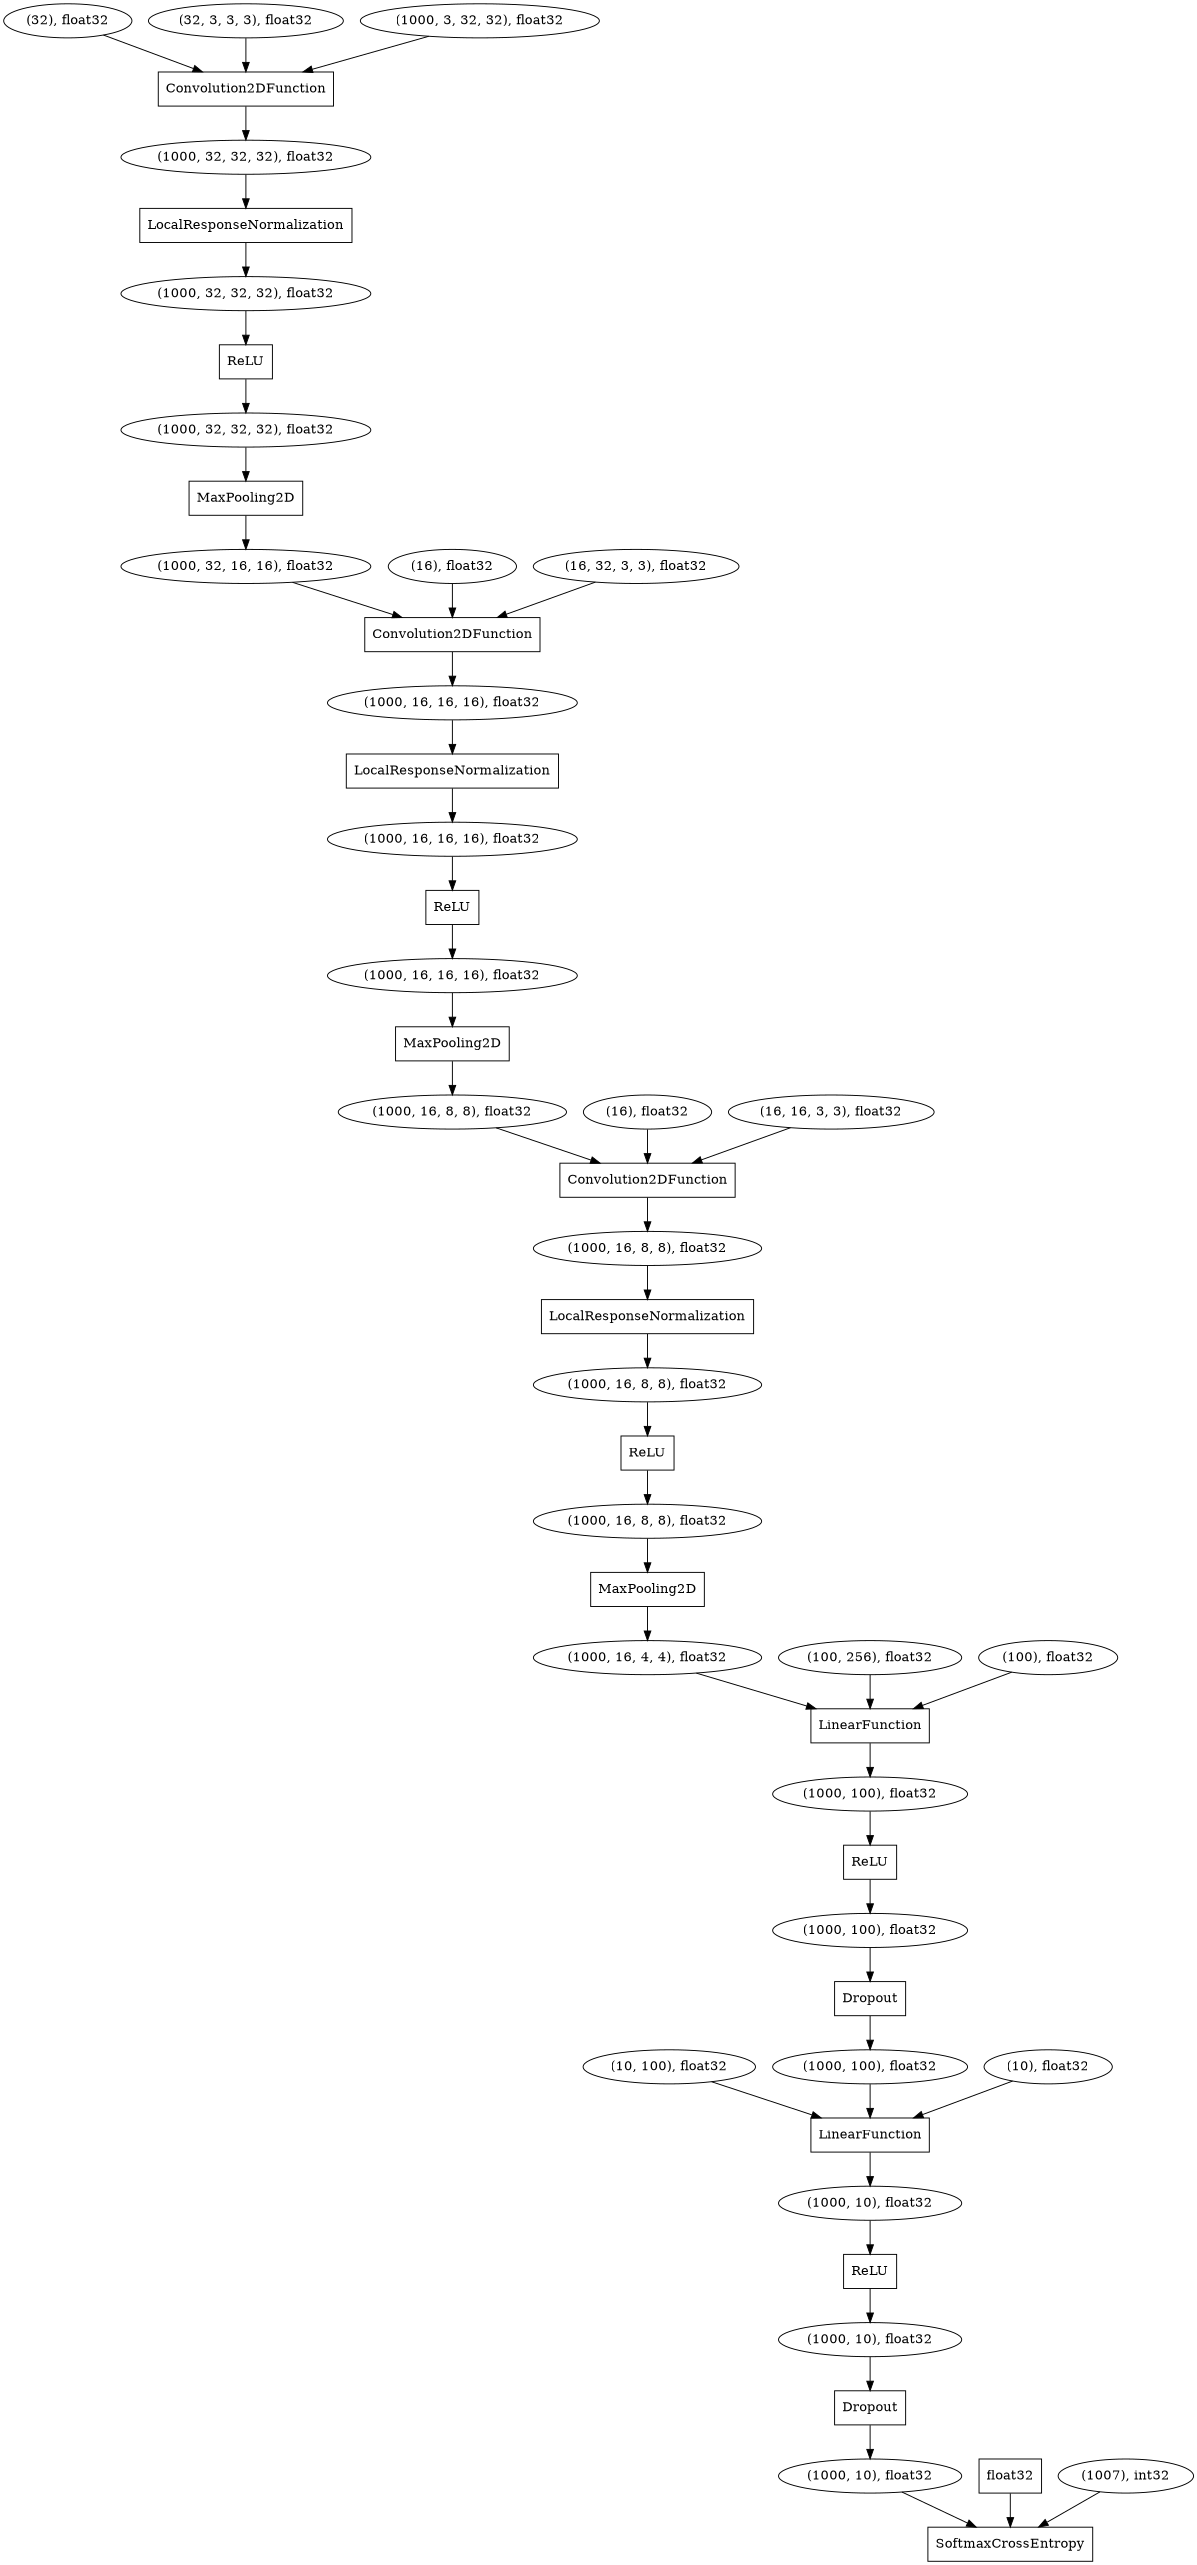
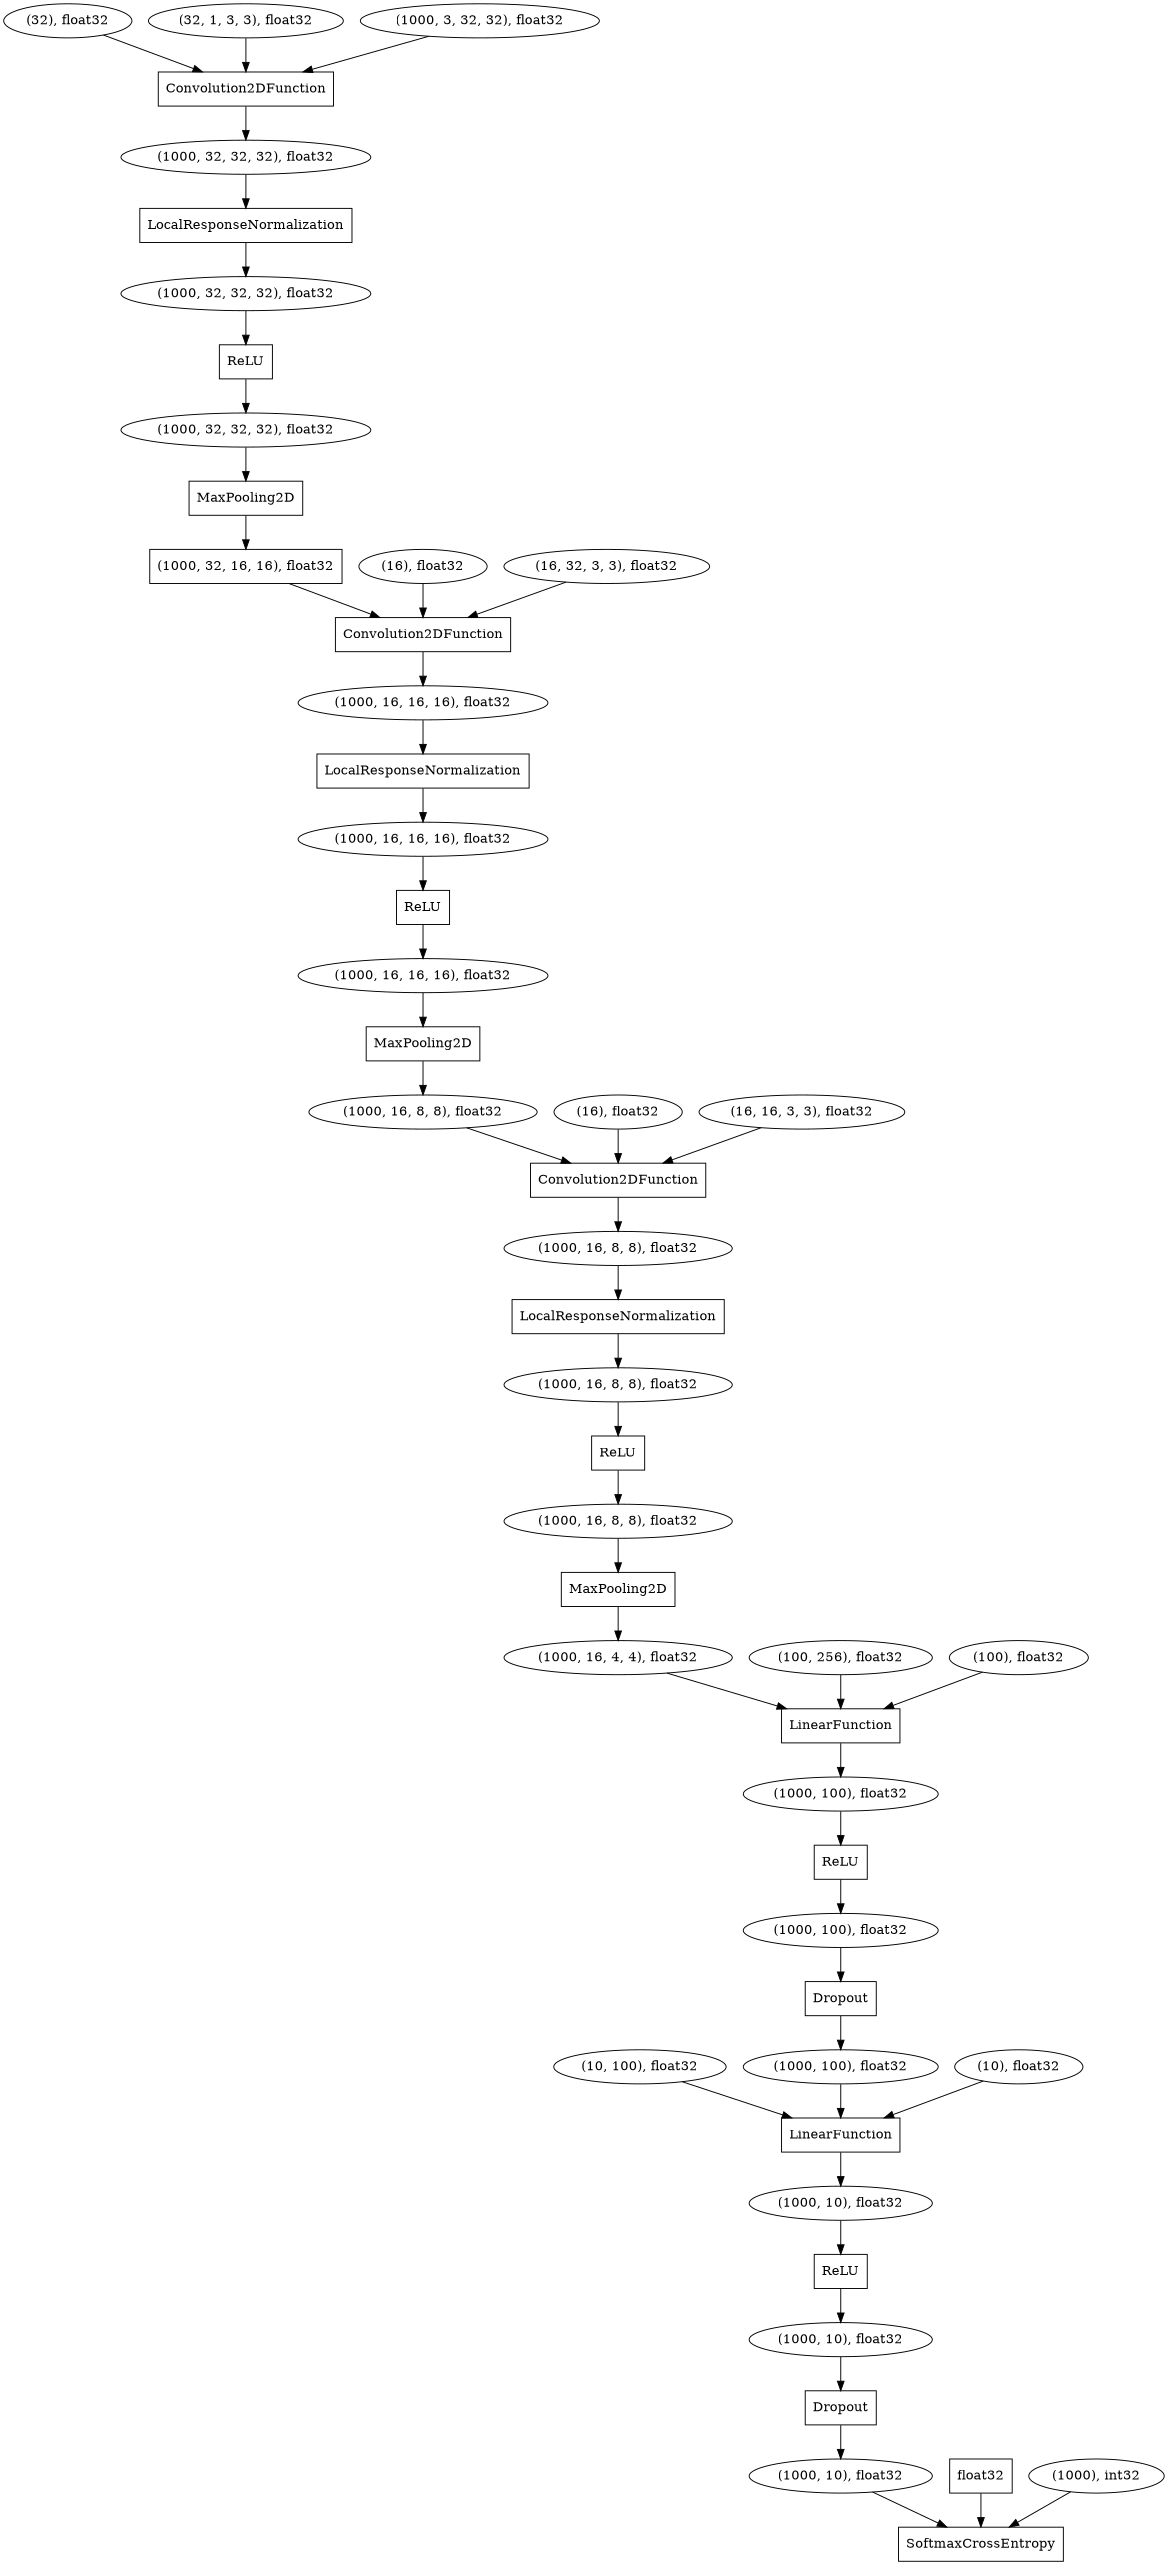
node "(32, 3, 3, 3), float32": label "(32, 3, 3, 3), float32" -> "(32, 1, 3, 3), float32"
node "(1000, 32, 16, 16), float32": shape ellipse -> box
node "(1007), int32": label "(1007), int32" -> "(1000), int32"
